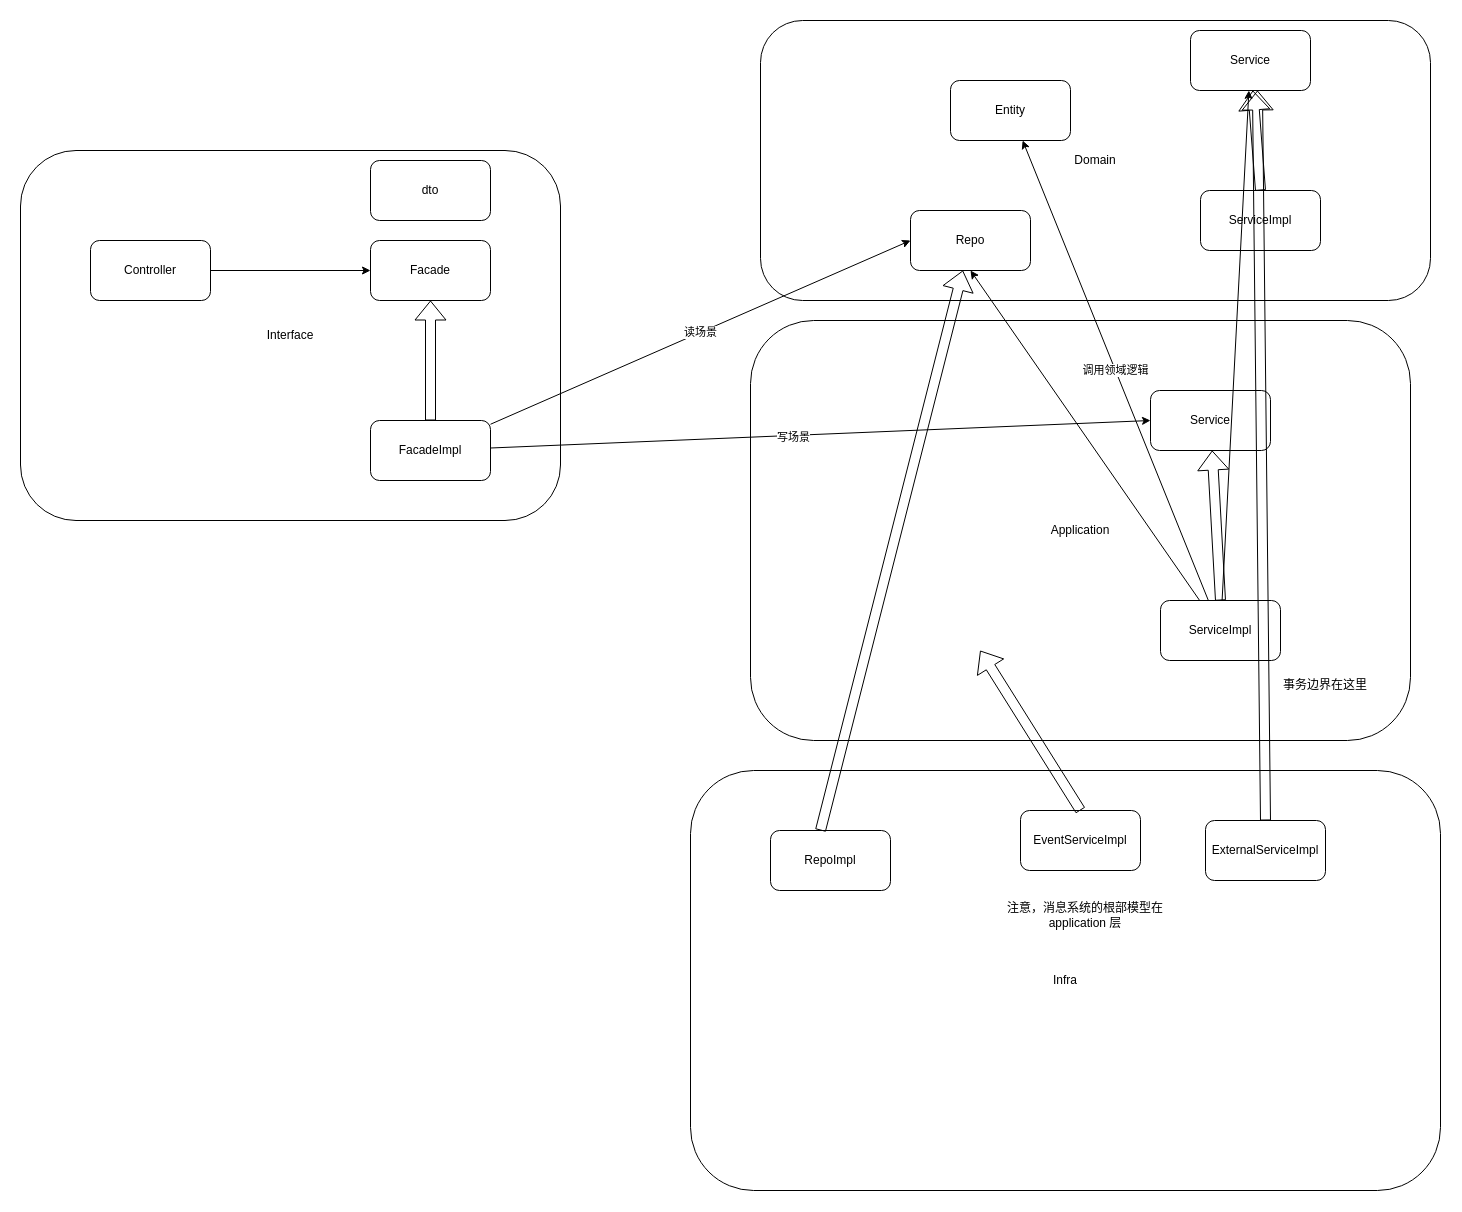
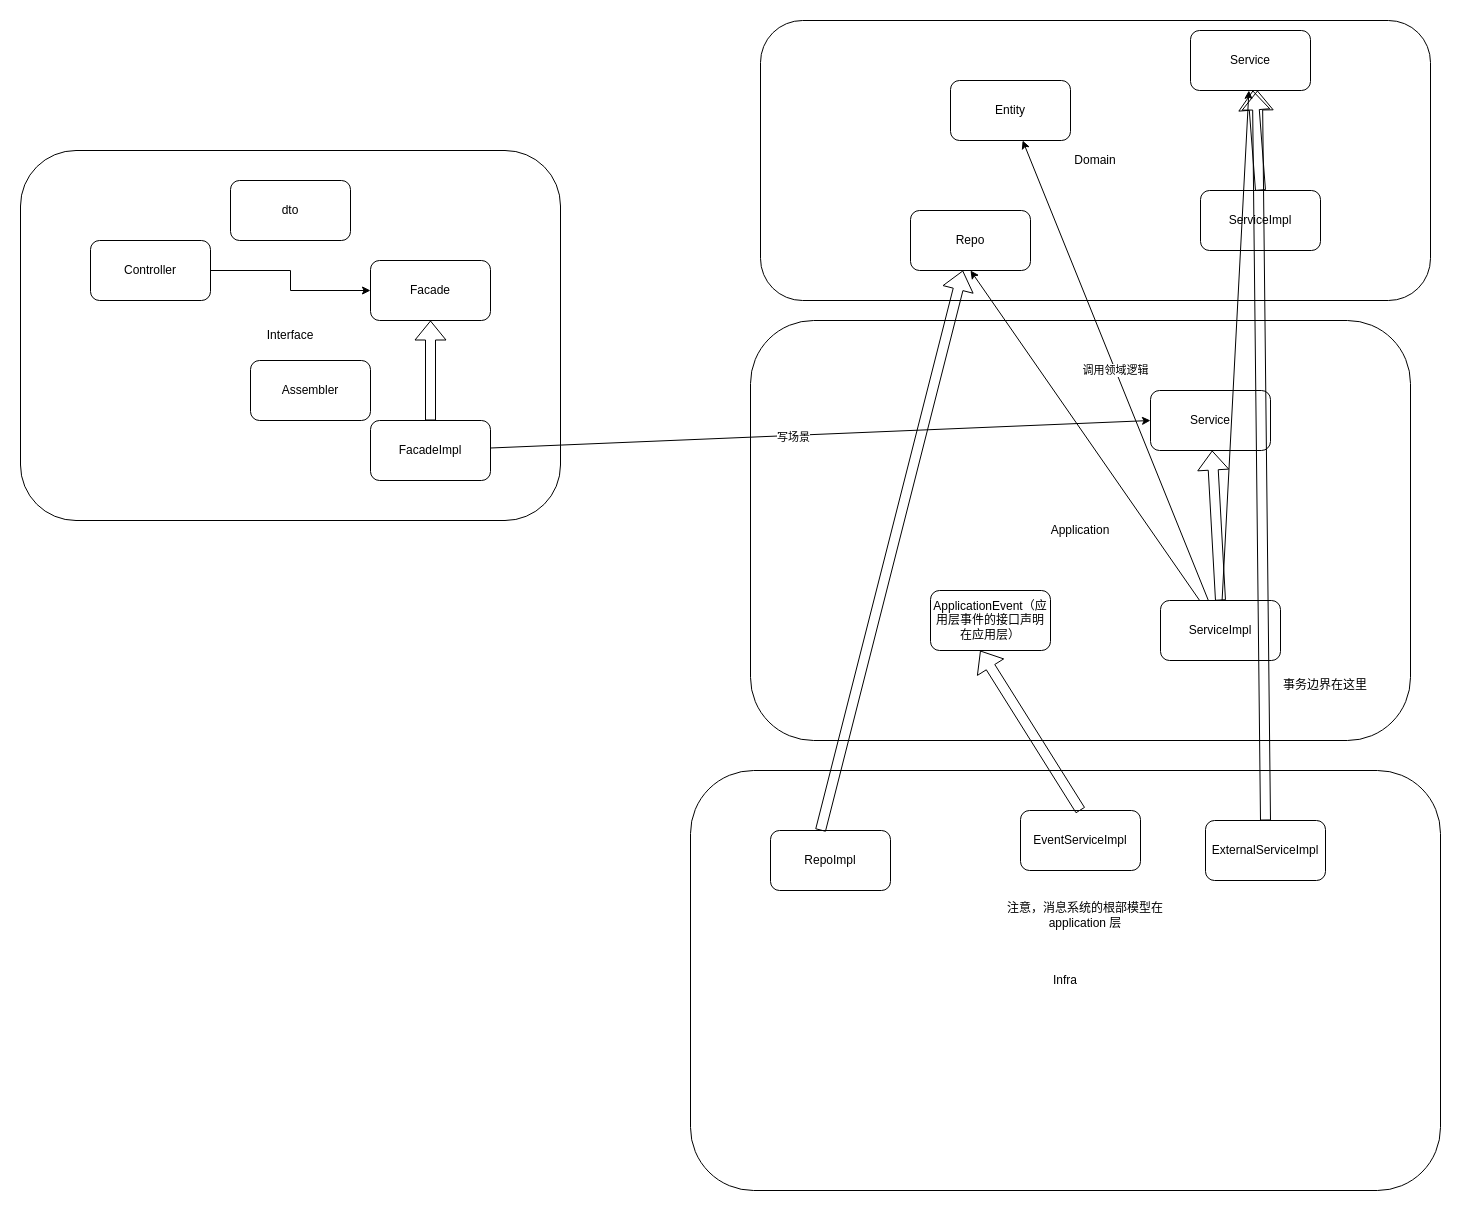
node "dto": moved (431, 191) -> (291, 211)
node "Facade": moved (431, 271) -> (431, 291)
edge "FacadeImpl" -> "Repo": removed, label "读场景"
node "Assembler": added
node "ApplicationEvent（应用层事件的接口声明在应用层）": added
